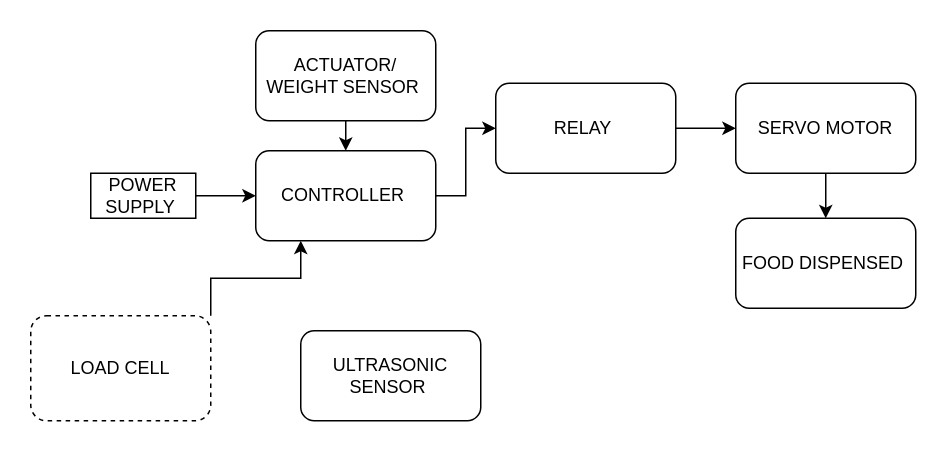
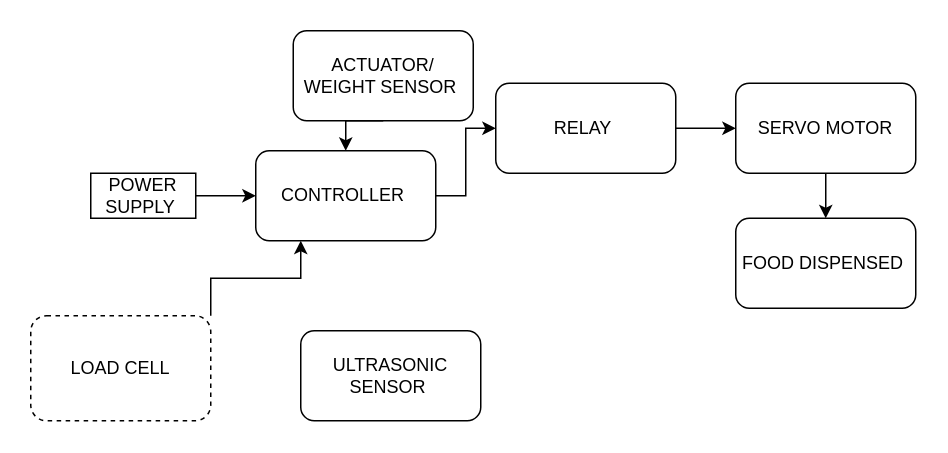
node "ACTUATOR/ WEIGHT SENSOR": moved (346, 76) -> (383, 76)
